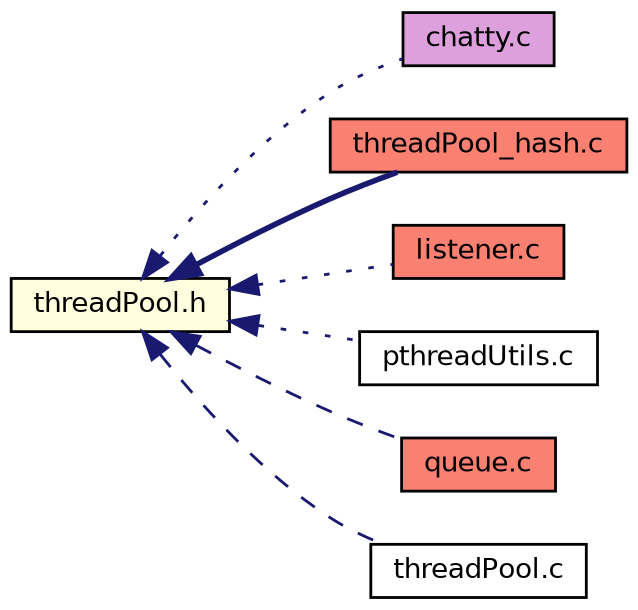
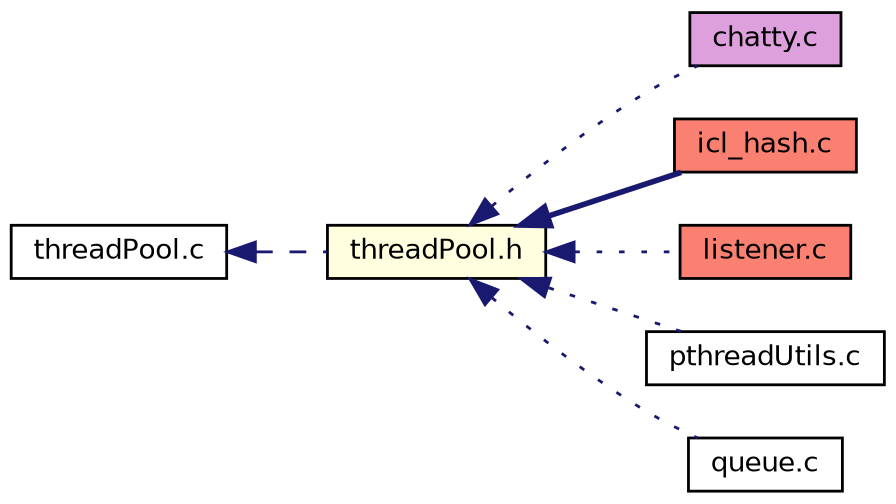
node "threadPool_hash.c": label "threadPool_hash.c" -> "icl_hash.c"
edge "queue.c" -> "threadPool.h": style dashed -> dotted
edge "threadPool.c" -> "threadPool.h": reversed
node "queue.c": fillcolor salmon -> white
